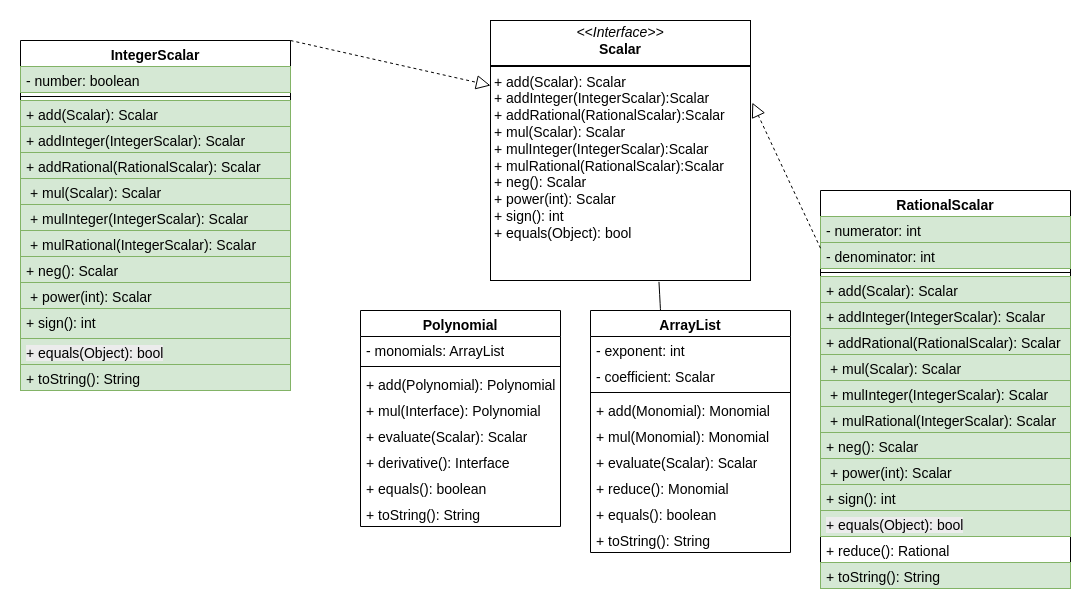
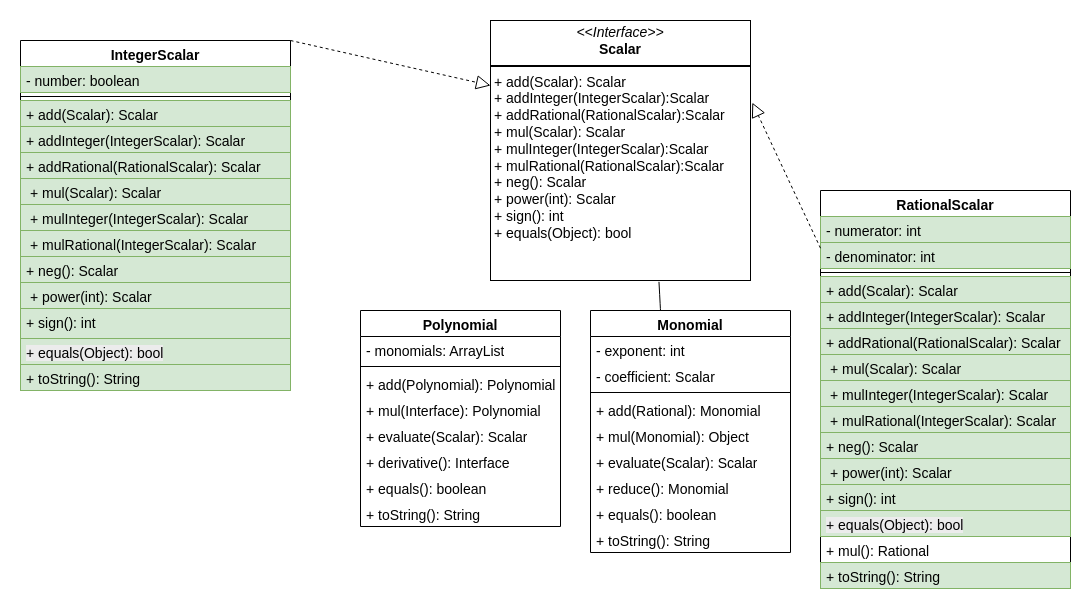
node "ArrayList": label "ArrayList" -> "Monomial"
node "+ add(Monomial): Monomial": label "+ add(Monomial): Monomial" -> "+ add(Rational): Monomial"
node "+ mul(Monomial): Monomial": label "+ mul(Monomial): Monomial" -> "+ mul(Monomial): Object"
node "+ reduce(): Rational": label "+ reduce(): Rational" -> "+ mul(): Rational"
